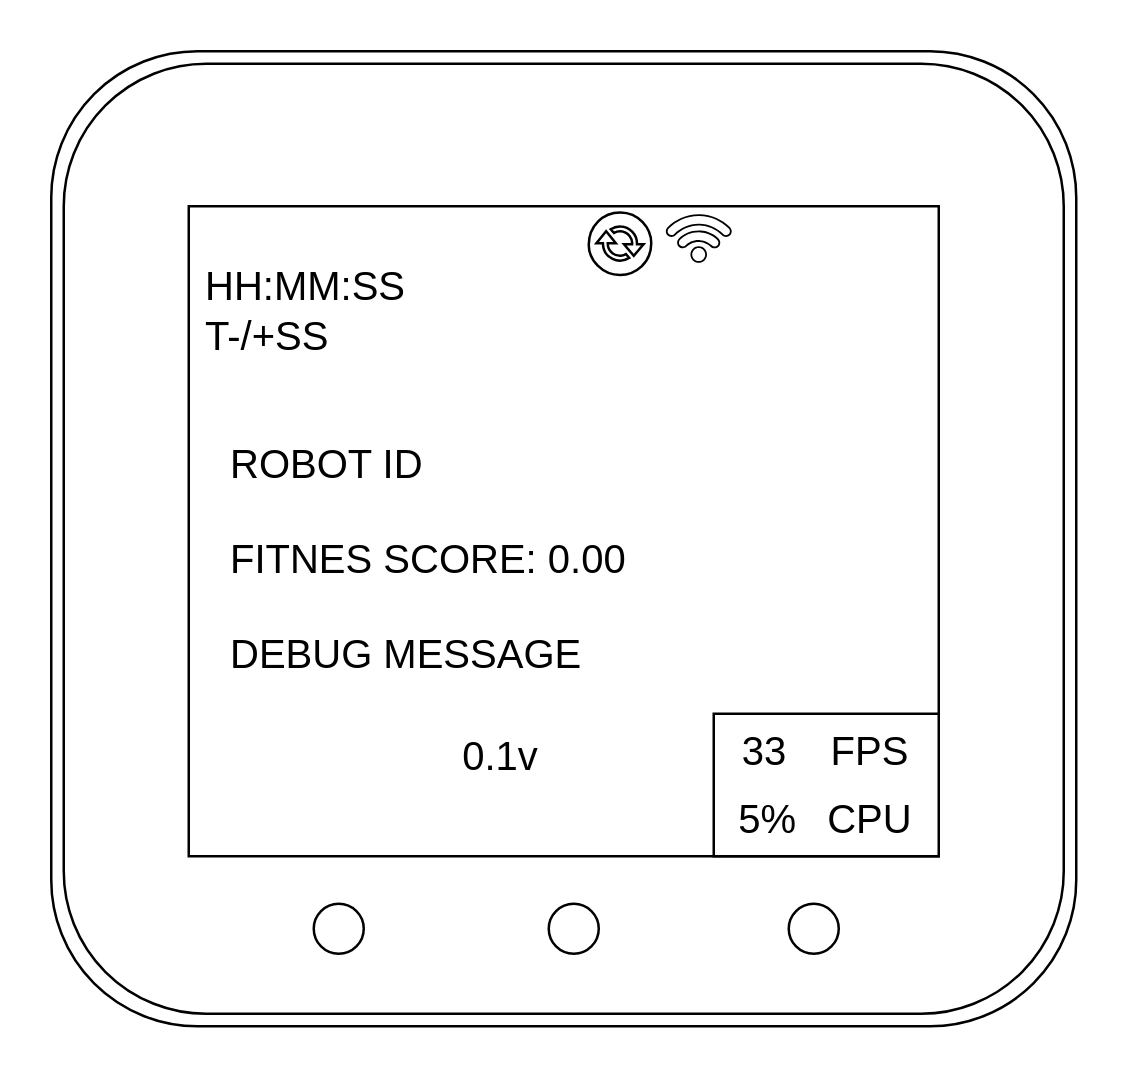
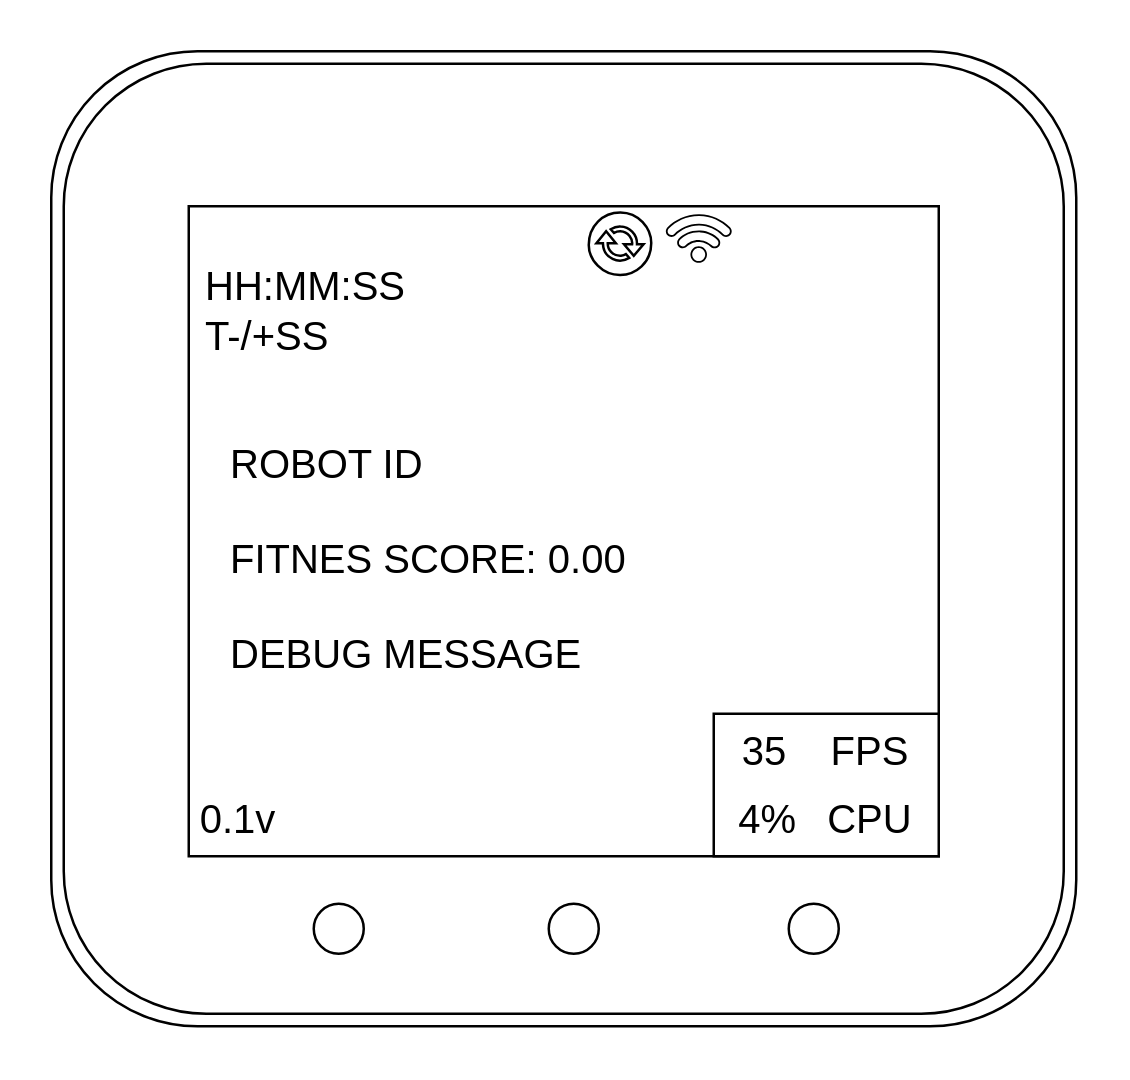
node "33 FPS": label "33 FPS" -> "35 FPS"
node "0.1v": moved (501, 756) -> (239, 819)
node "5% CPU": label "5% CPU" -> "4% CPU"
